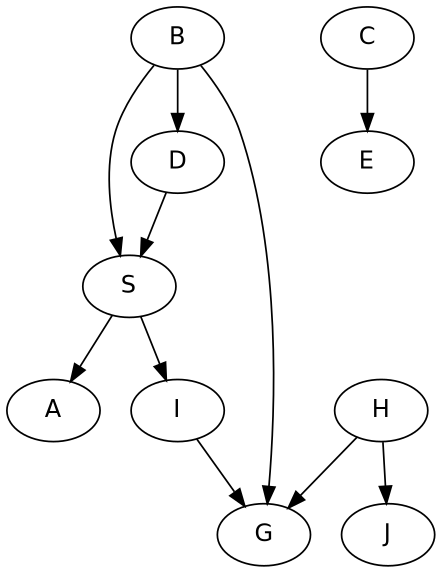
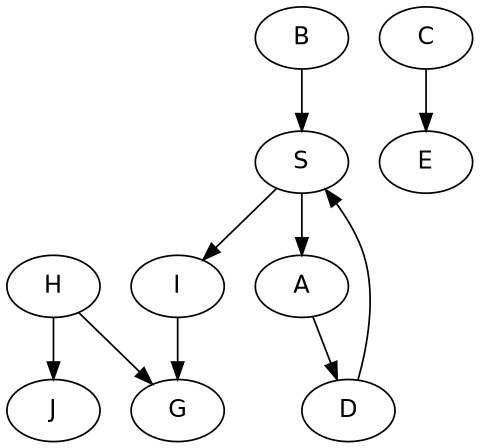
edge "B" -> "D": now "A" -> "D"
edge "B" -> "G": removed
